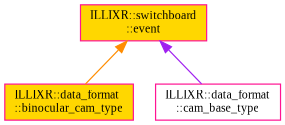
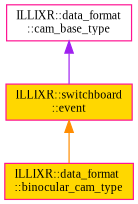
edge "ILLIXR::data_format ::cam_base_type" -> "ILLIXR::switchboard ::event": reversed
